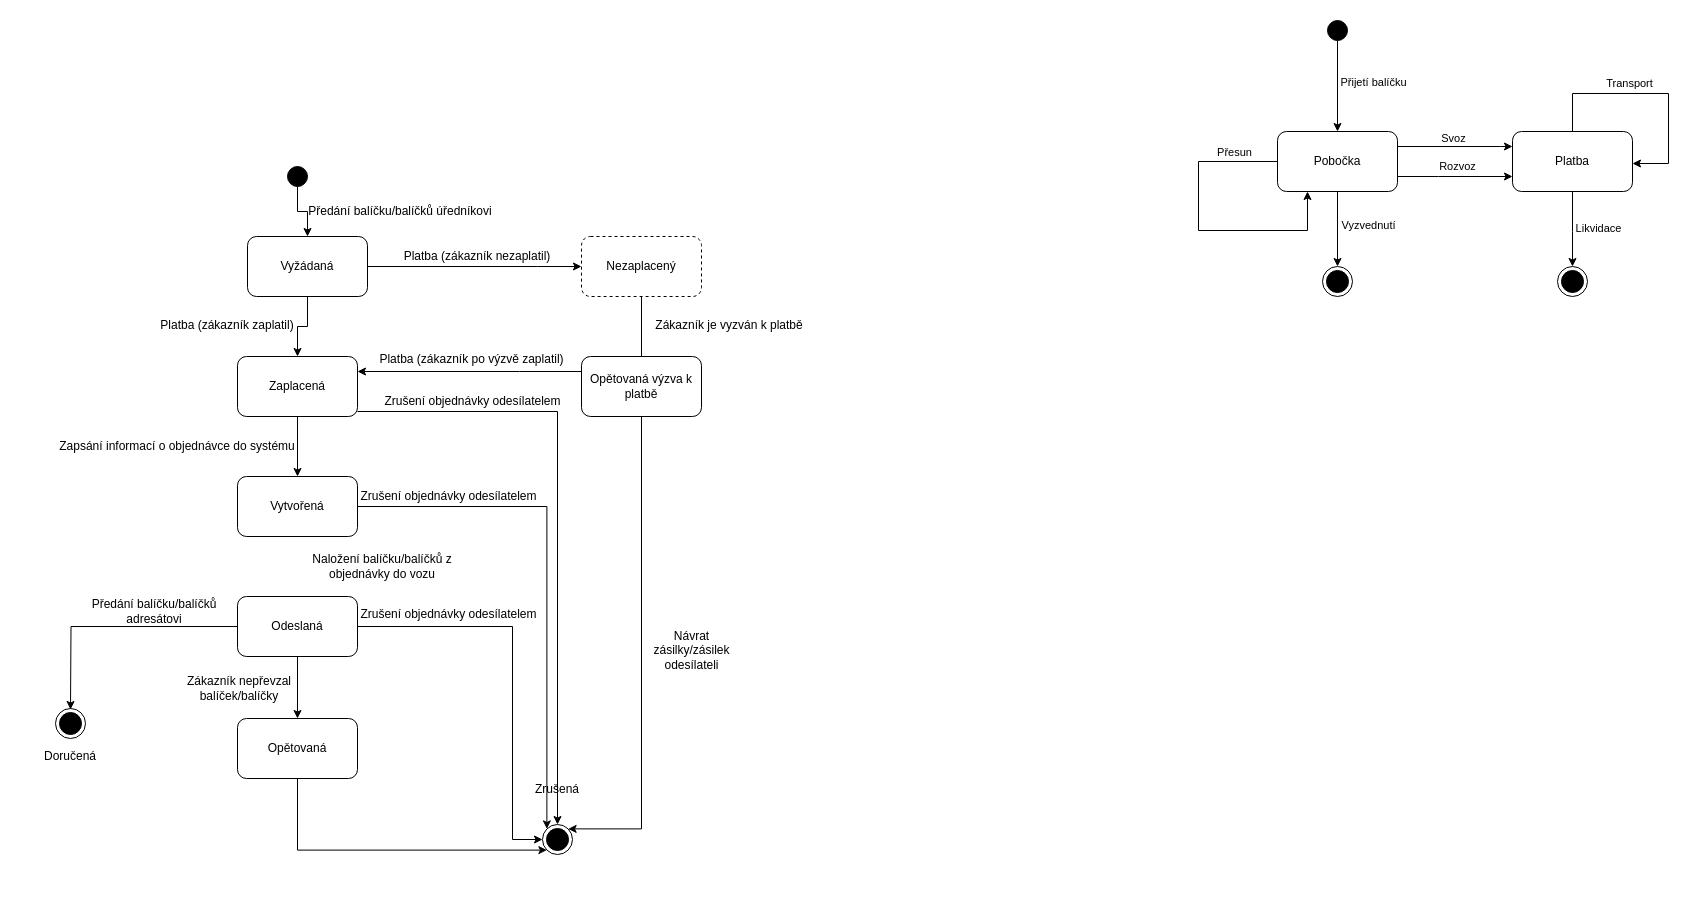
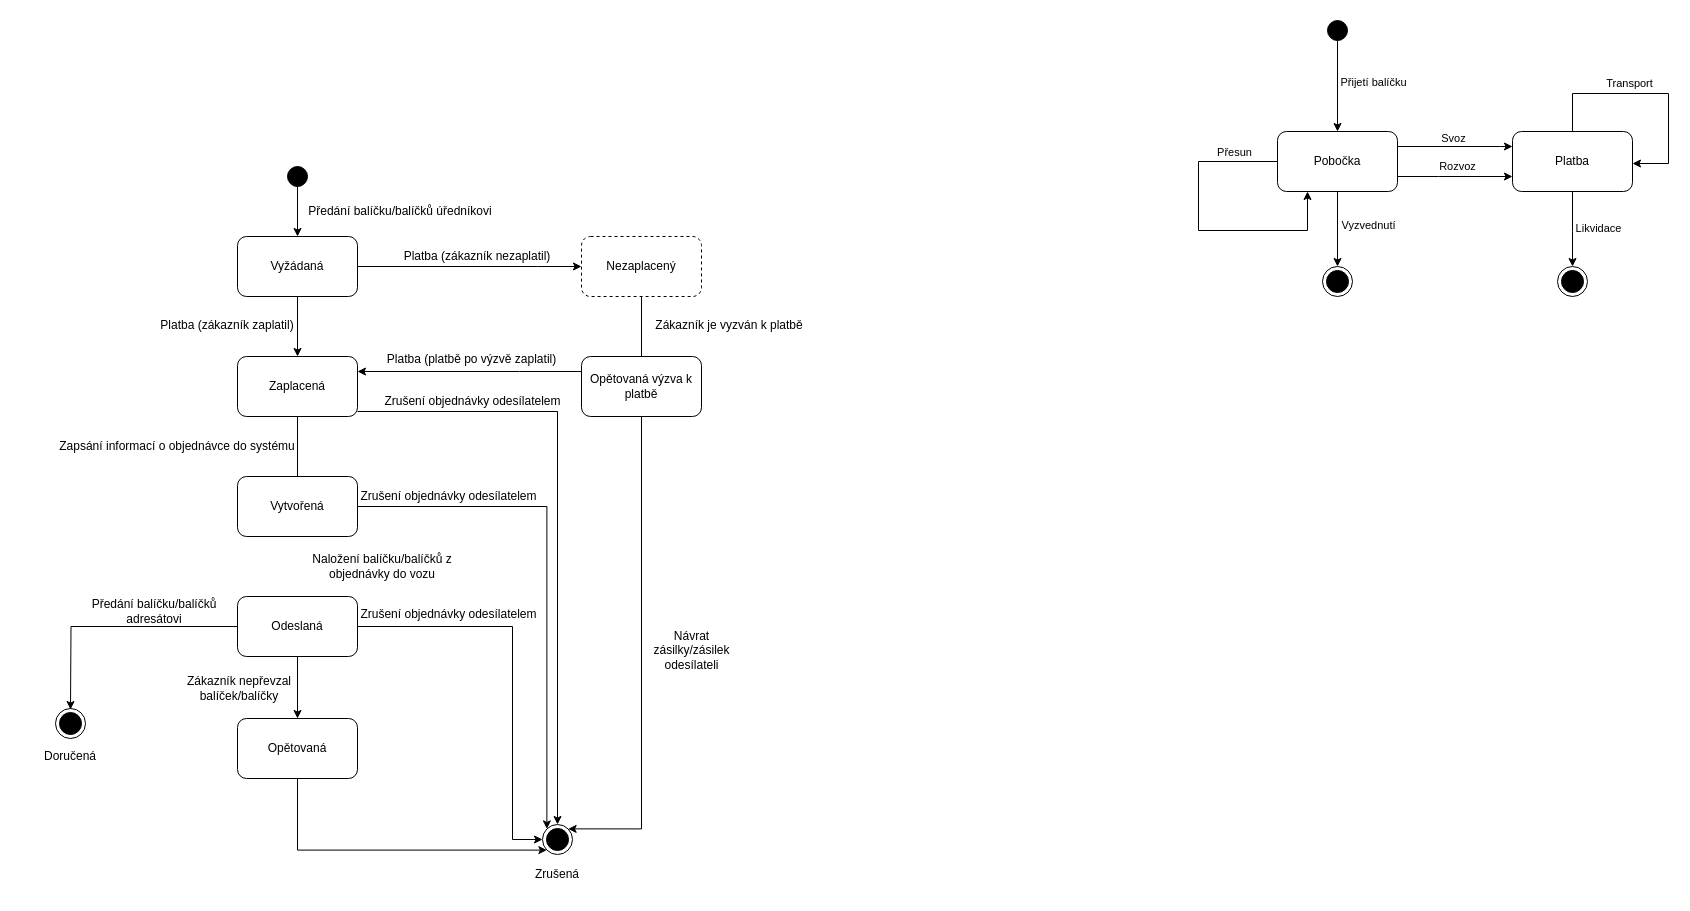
node "Vyžádaná": moved (308, 267) -> (298, 267)
node "Platba (zákazník po výzvě zaplatil)": label "Platba (zákazník po výzvě zaplatil)" -> "Platba (platbě po výzvě zaplatil)"
edge "Zaplacená" -> "Vytvořená": arrowhead classic -> none
node "Zrušená": moved (558, 790) -> (558, 875)
